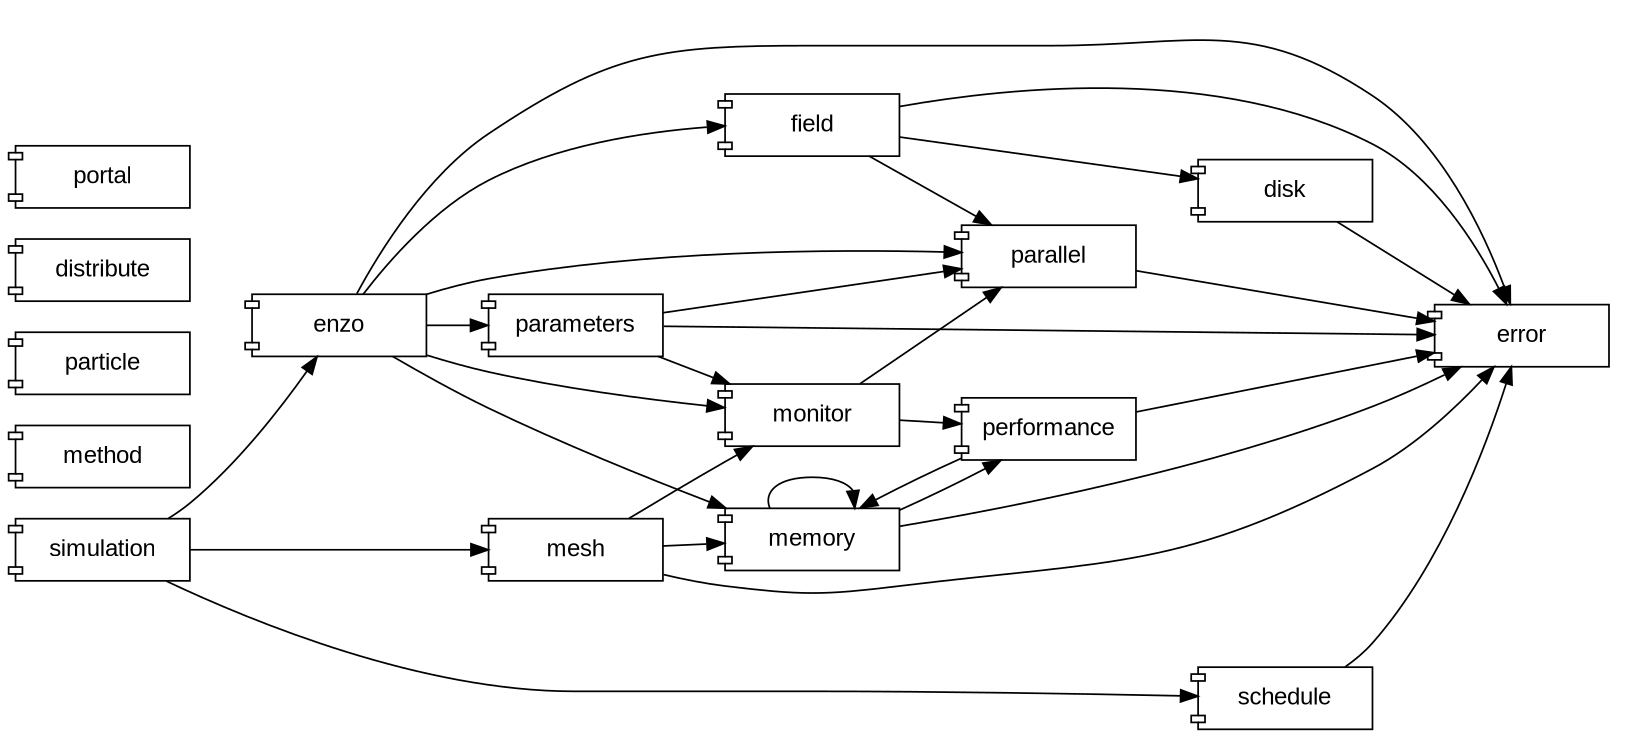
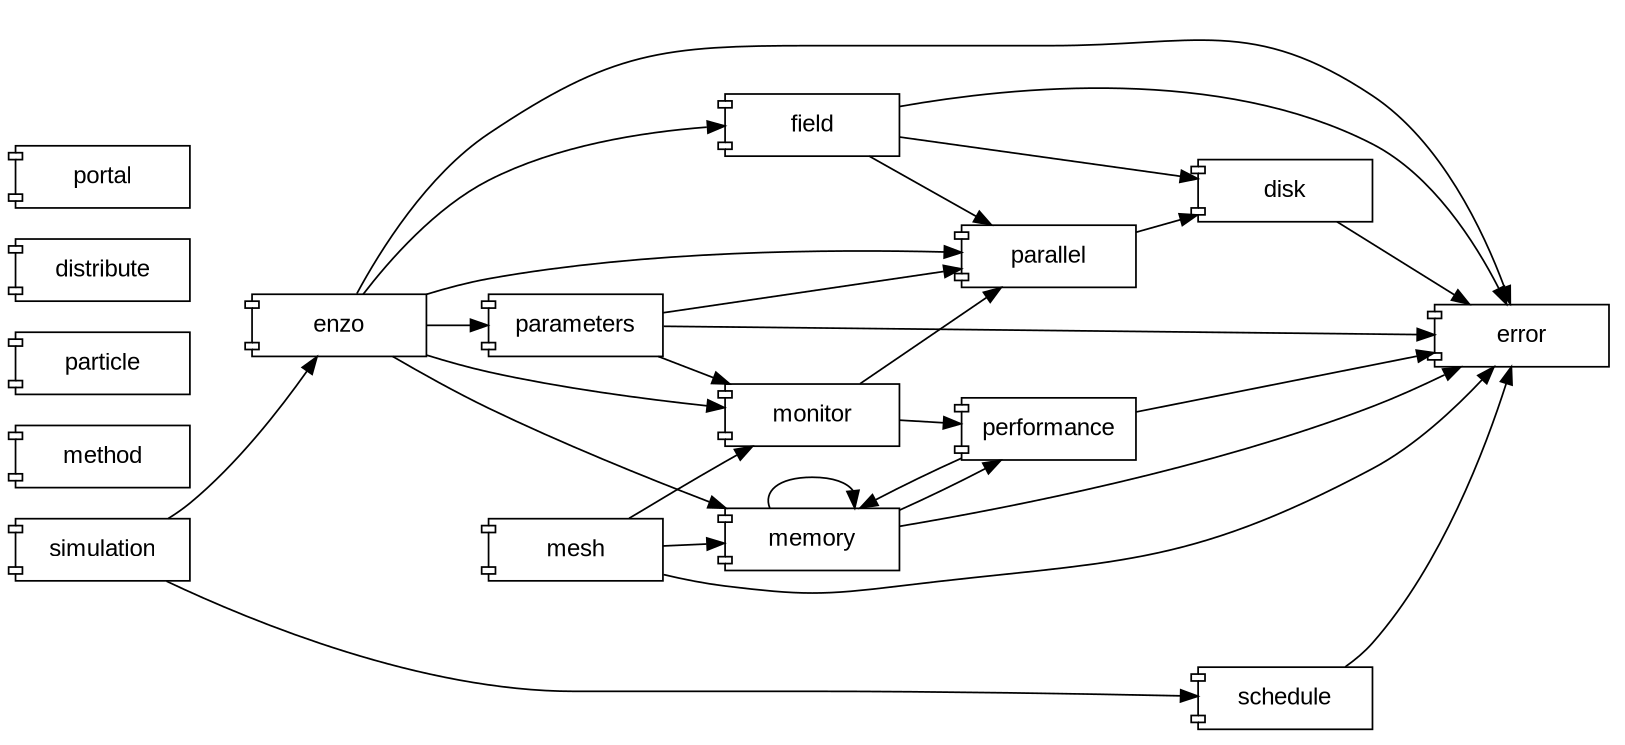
edge "parallel" -> "error": now "parallel" -> "disk"
edge "simulation" -> "mesh": removed
